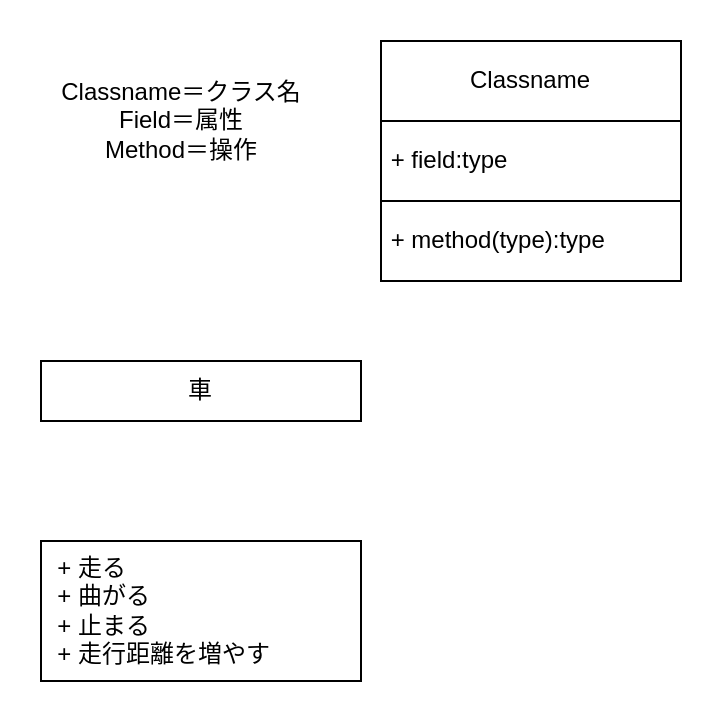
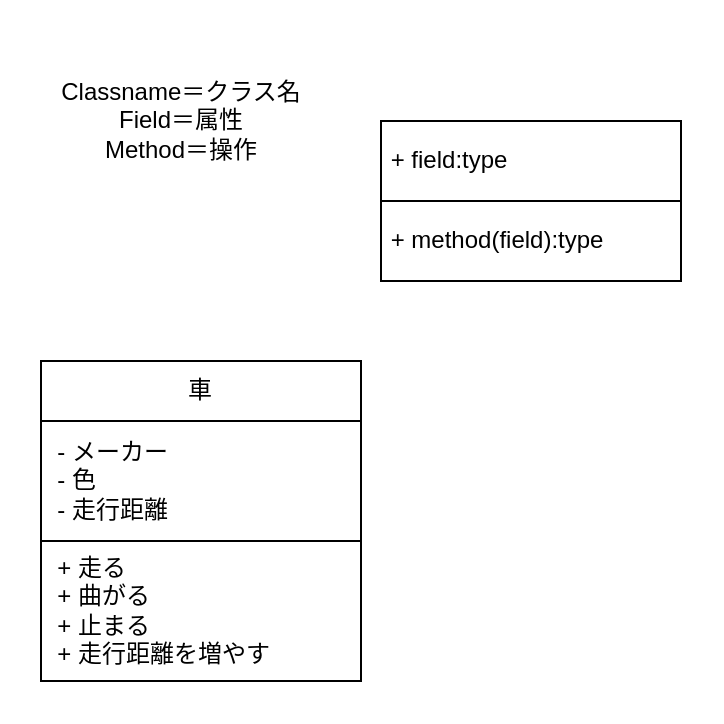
node "Classname": removed
node "+ method(type):type": label "+ method(type):type" -> "+ method(field):type"
node "- メーカー - 色 - 走行距離": added
